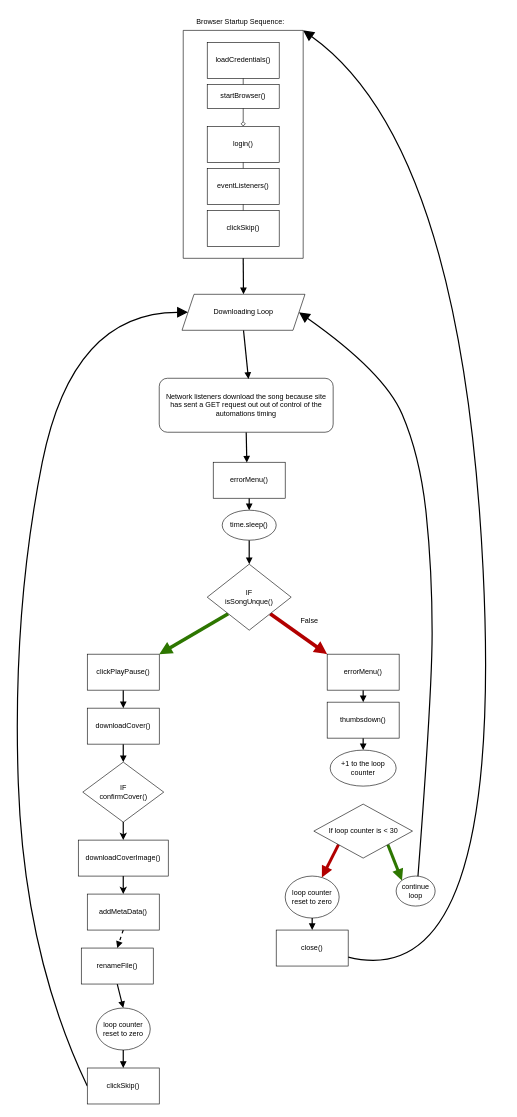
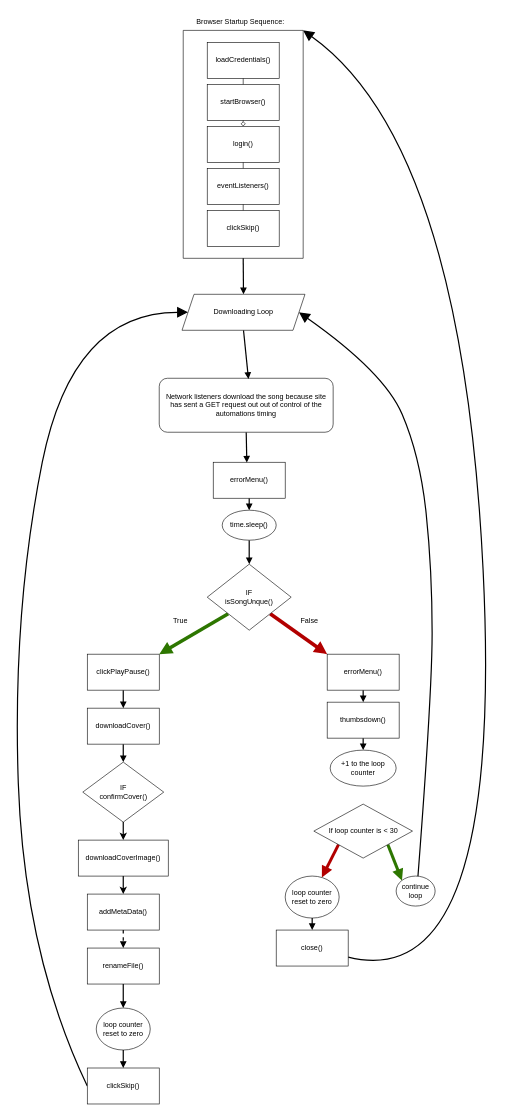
node "startBrowser()": size 72x24 -> 72x36
node "True": added
node "renameFile()": moved (117, 966) -> (123, 966)
